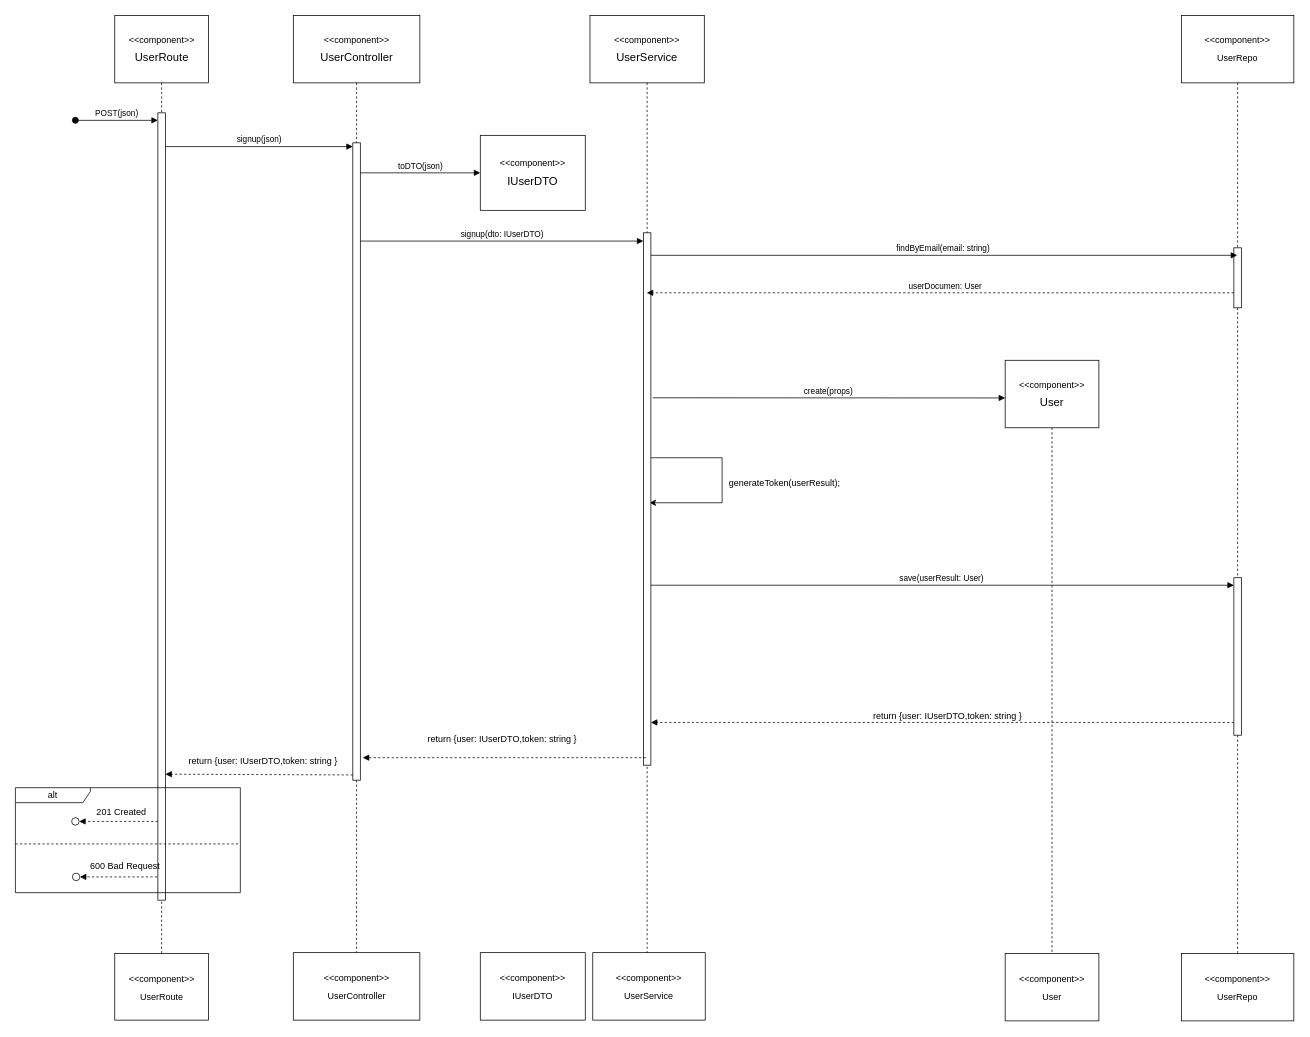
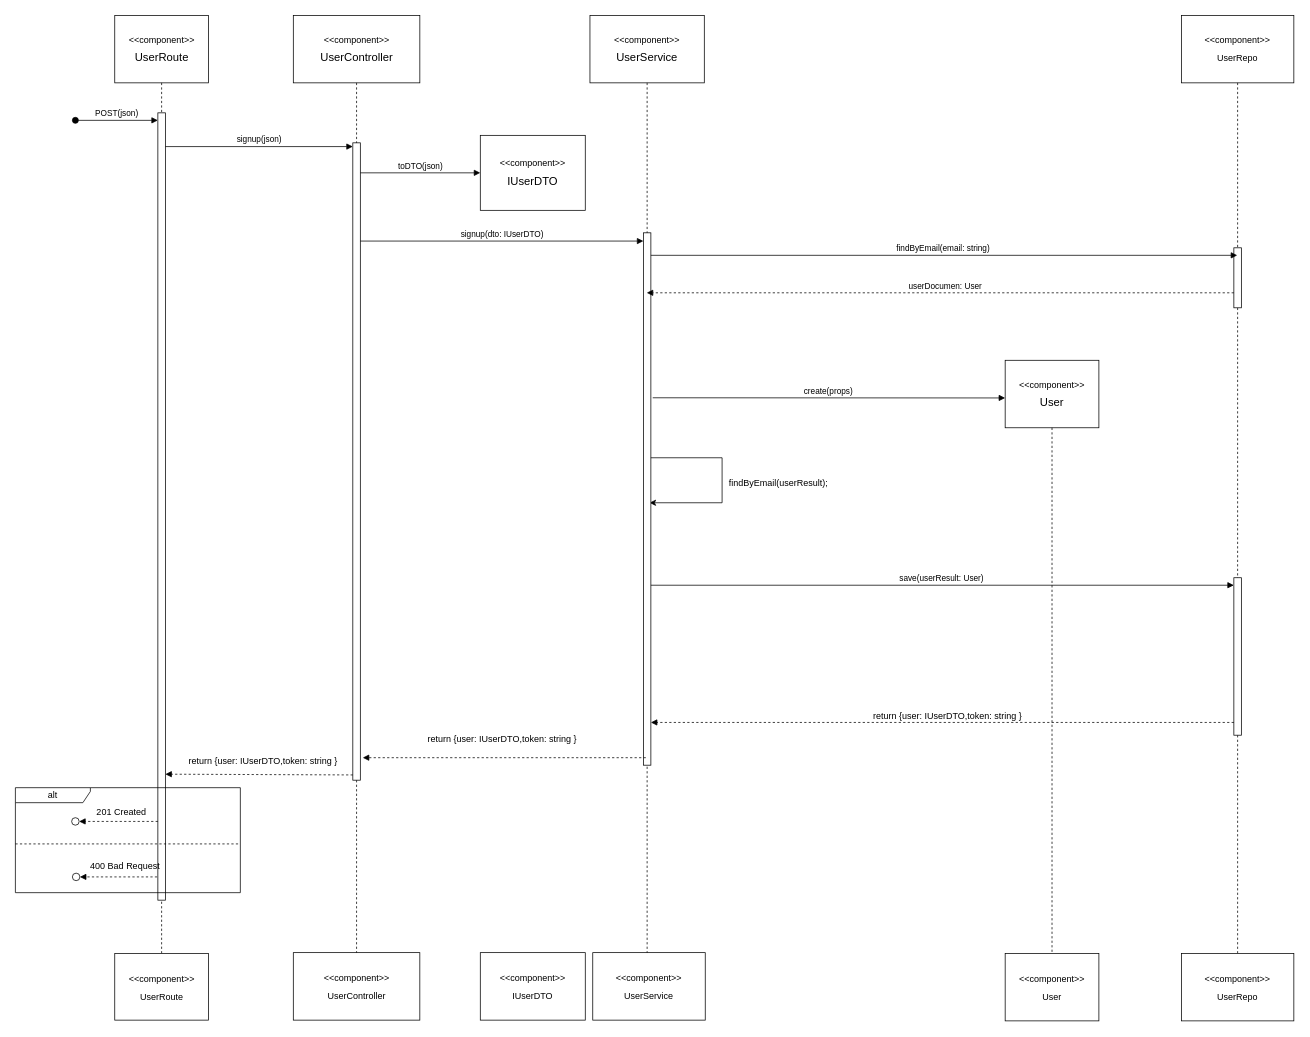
node "generateToken(userResult);": label "generateToken(userResult);" -> "findByEmail(userResult);"
node "600 Bad Request": label "600 Bad Request" -> "400 Bad Request"
